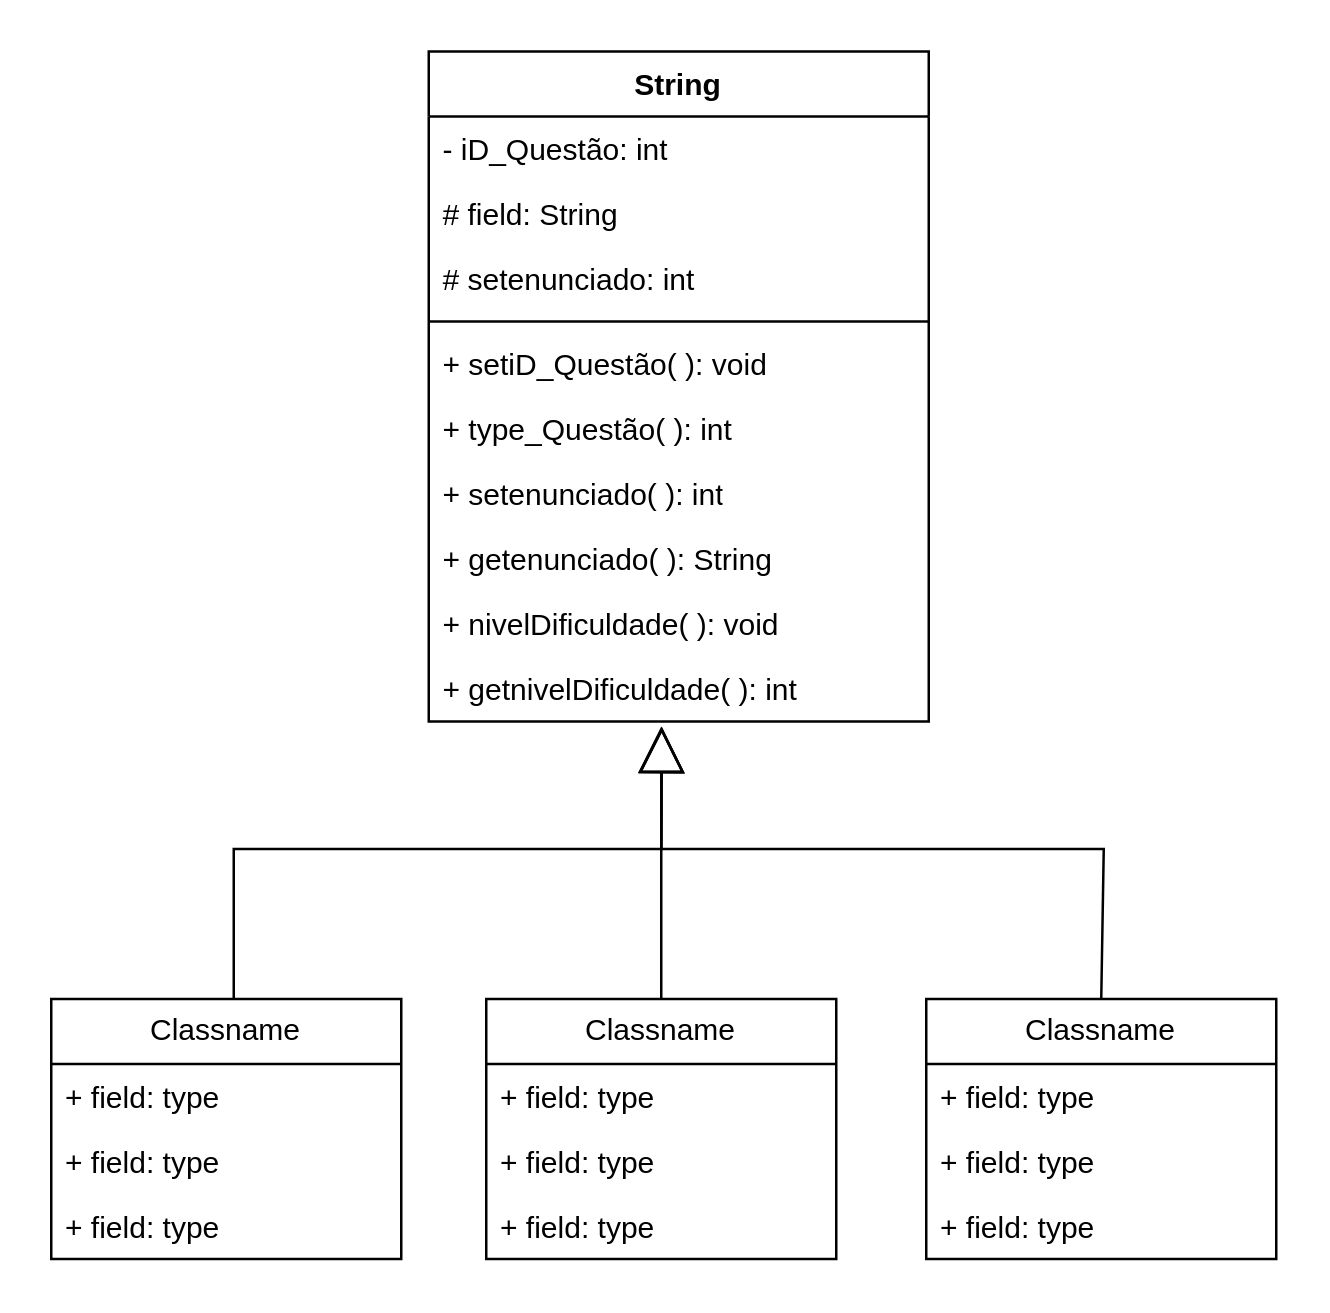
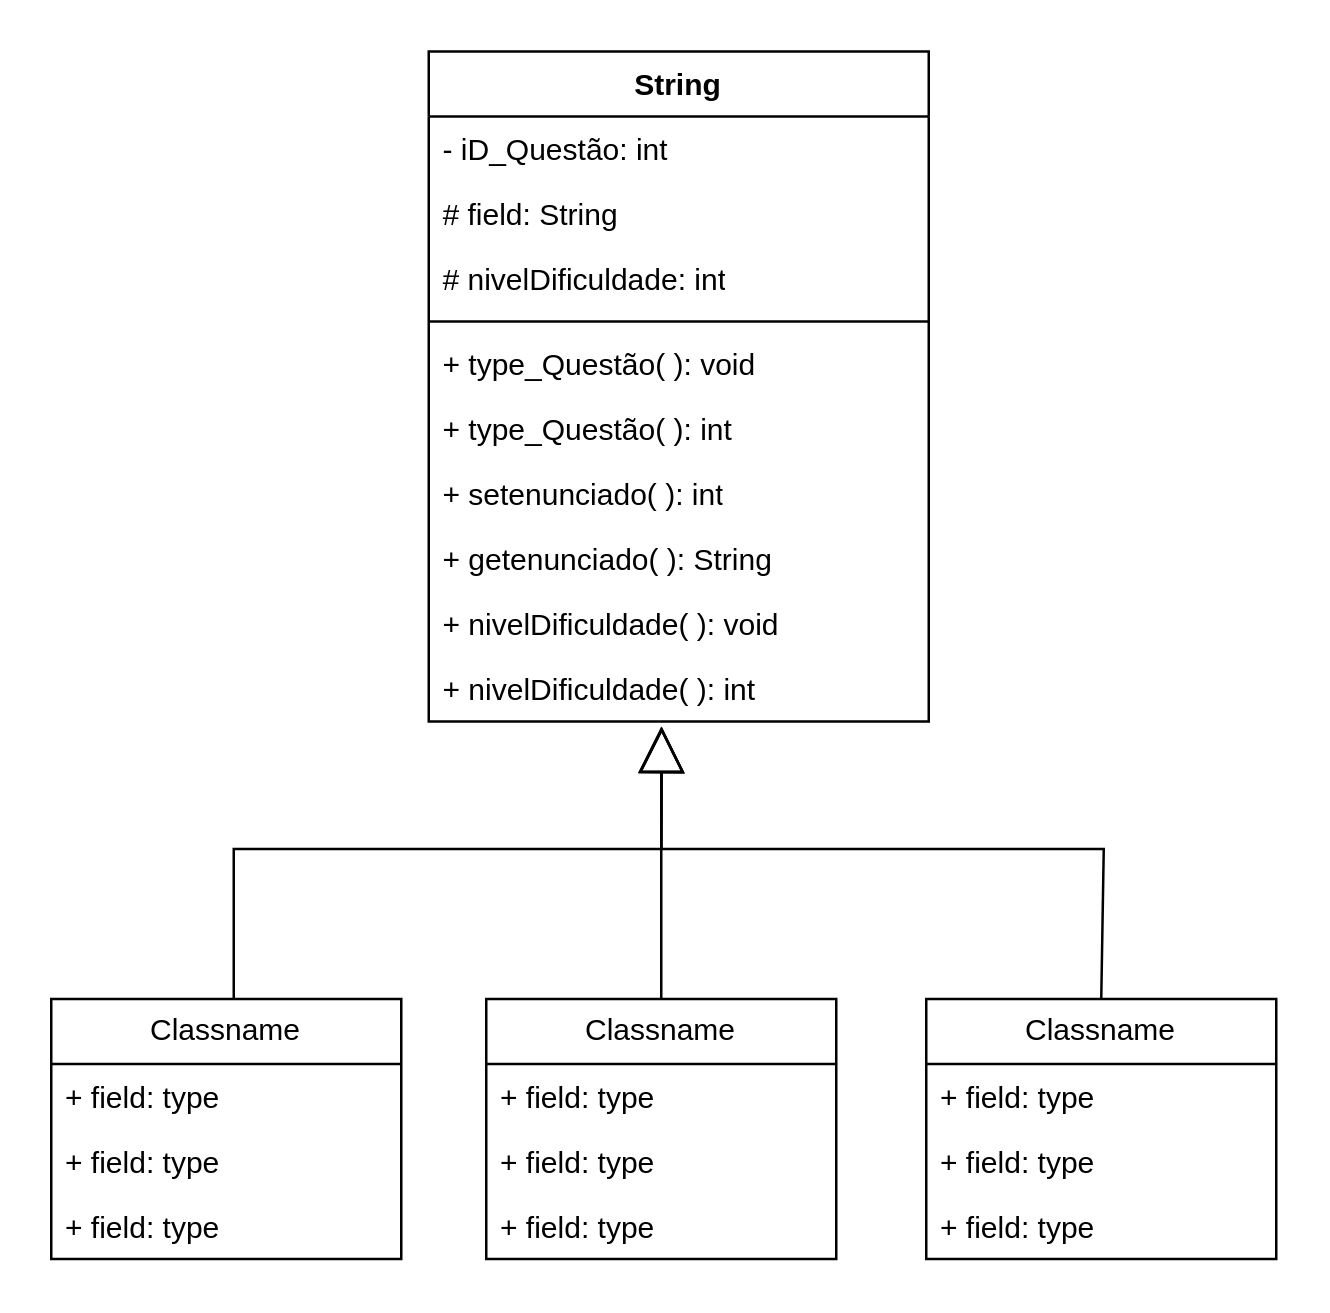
node "# setenunciado: int": label "# setenunciado: int" -> "# nivelDificuldade: int"
node "+ setiD_Questão( ): void": label "+ setiD_Questão( ): void" -> "+ type_Questão( ): void"
node "+ getnivelDificuldade( ): int": label "+ getnivelDificuldade( ): int" -> "+ nivelDificuldade( ): int"
